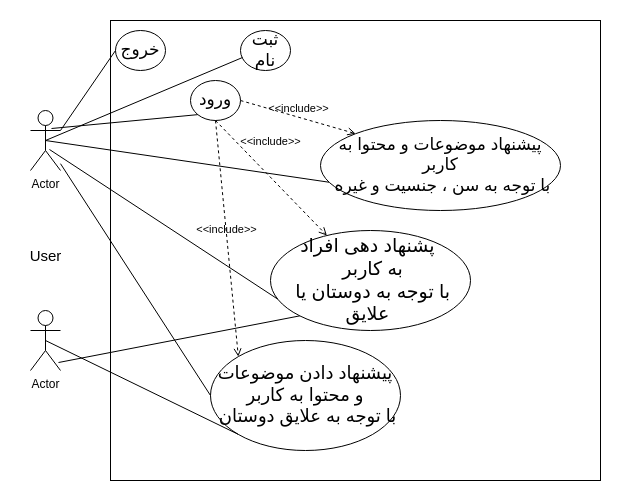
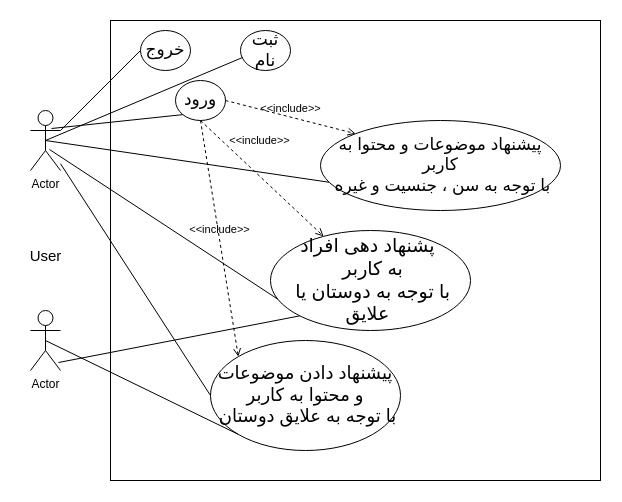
node "خروج": moved (141, 51) -> (166, 51)
node "ورود": moved (216, 101) -> (201, 101)
